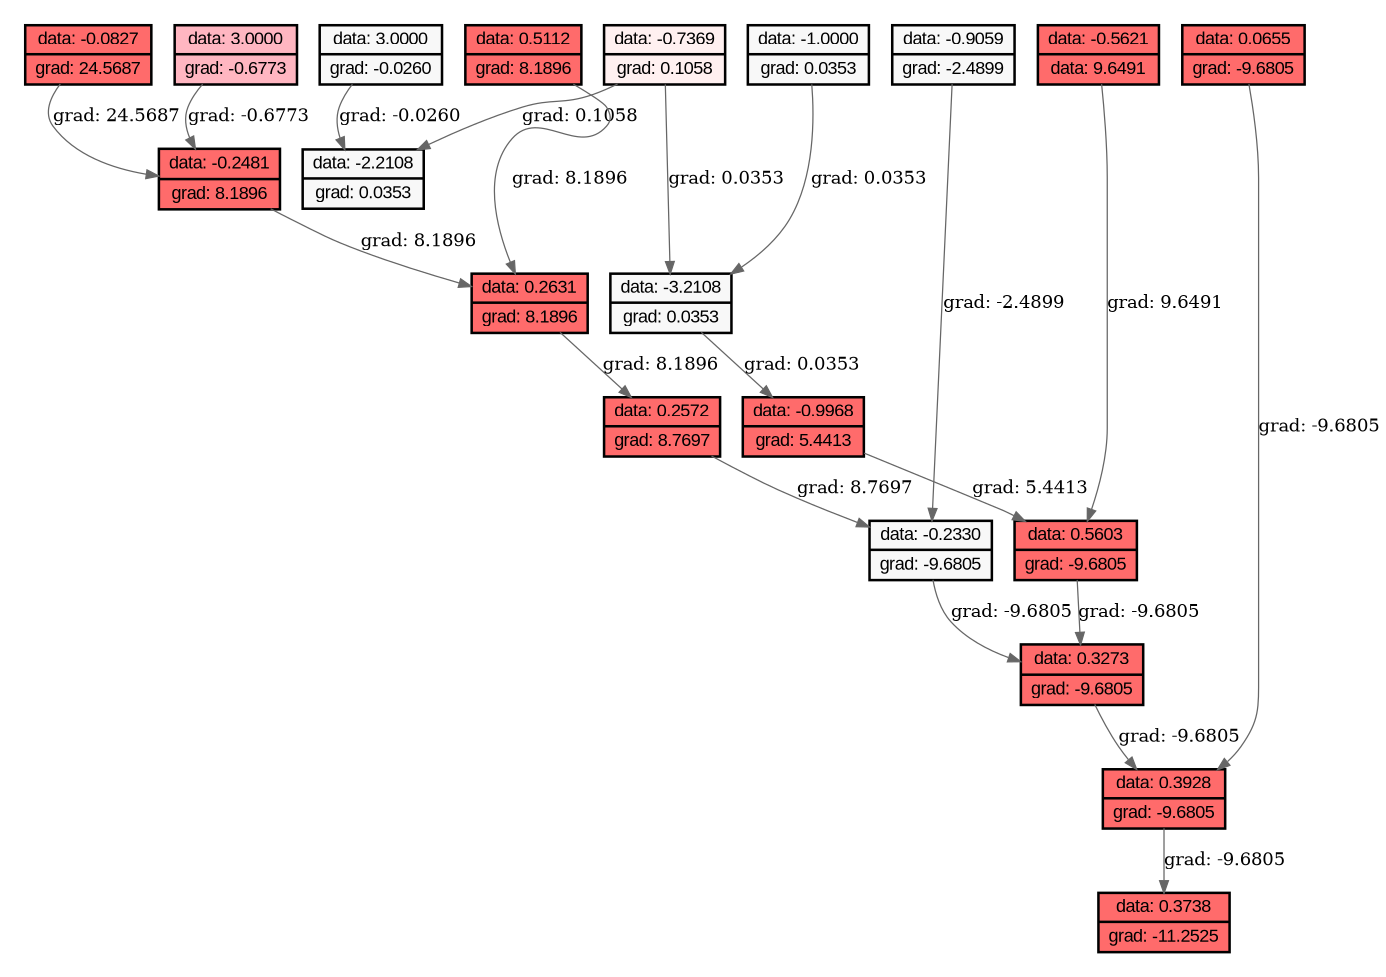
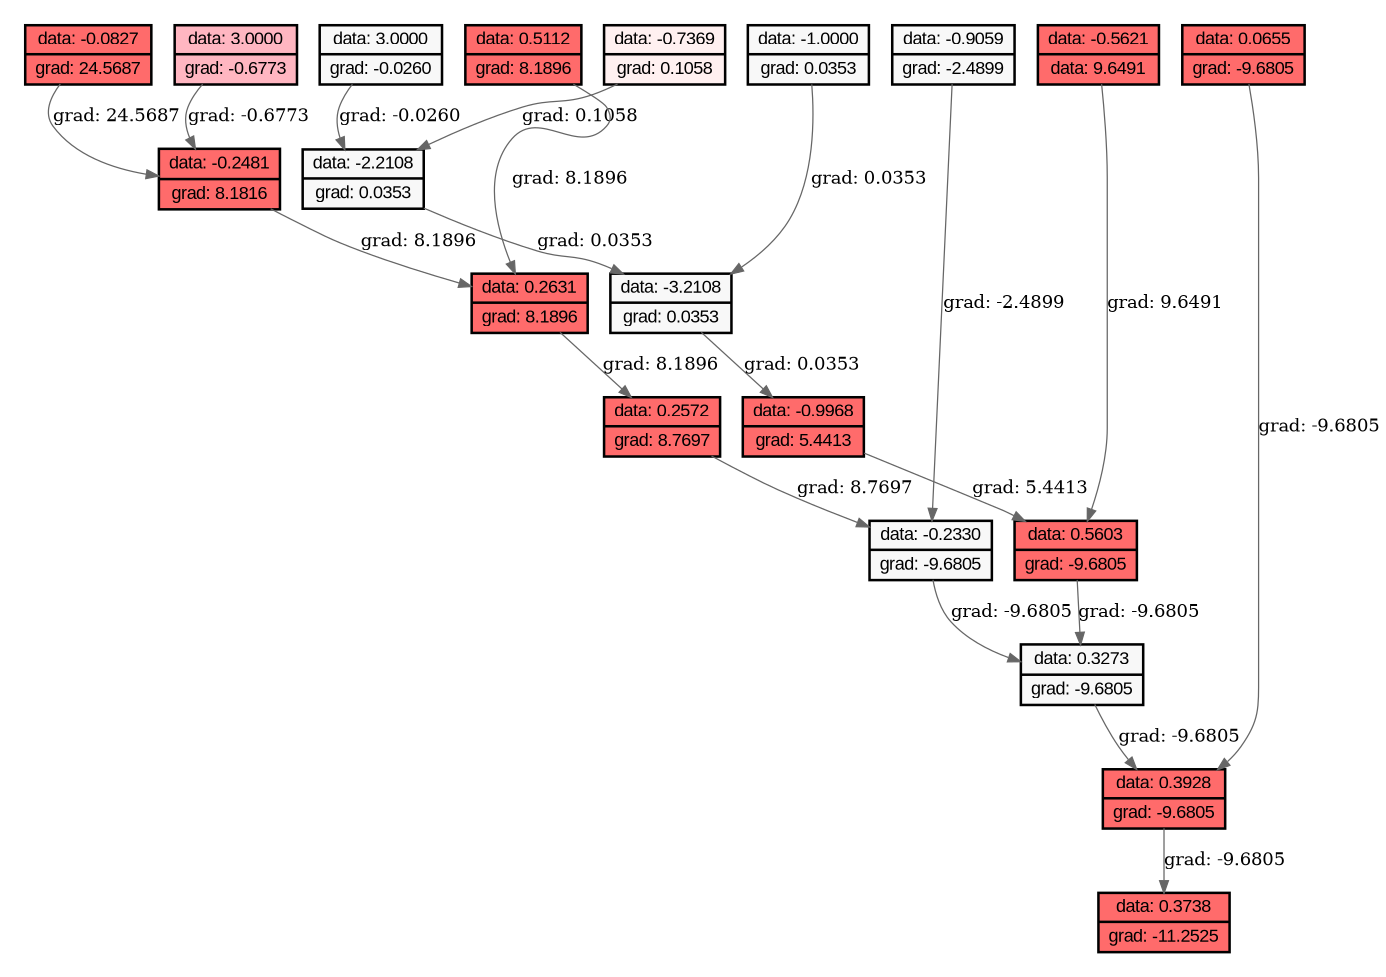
edge "data: -0.7369" -> "data: -3.2108": now "data: -2.2108" -> "data: -3.2108"
node "data: -0.2481": text "grad: 8.1896" -> "grad: 8.1816"
node "data: 0.3273": fillcolor #ff6b6b -> #f8f8f8
